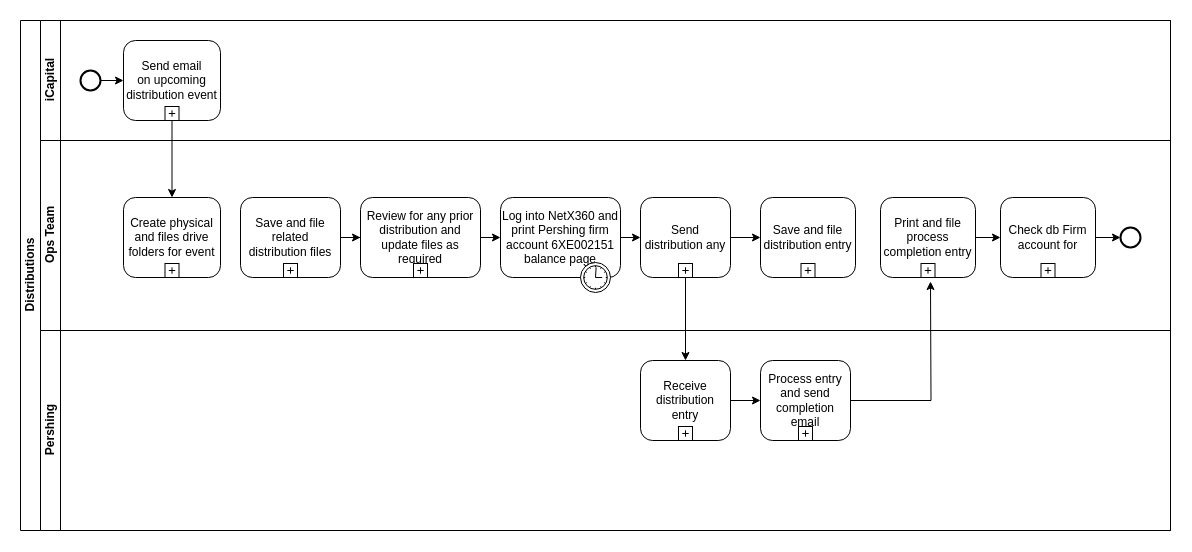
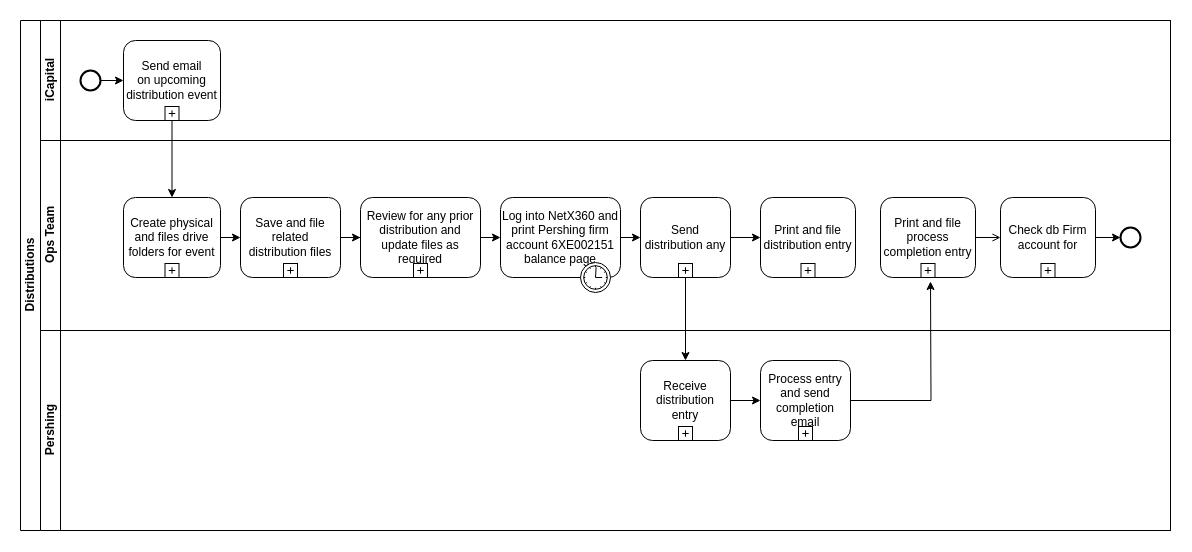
edge "Create physical and files drive folders for event" -> "Save and file related distribution files": added
node "Save and file distribution entry": label "Save and file distribution entry" -> "Print and file distribution entry"
edge "Print and file process completion entry" -> "Check db Firm account for": arrowhead classic -> open
